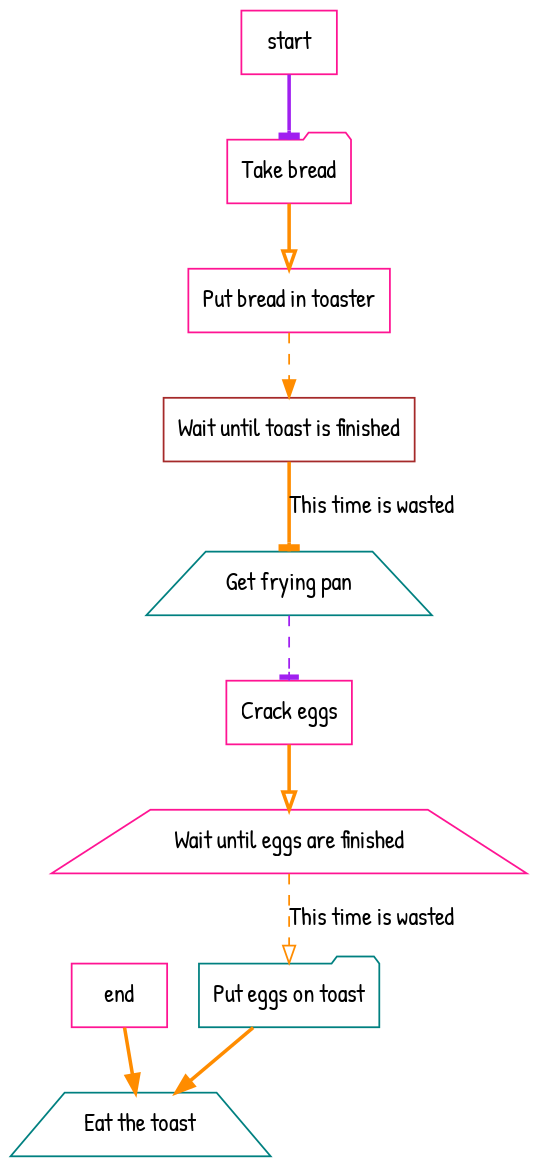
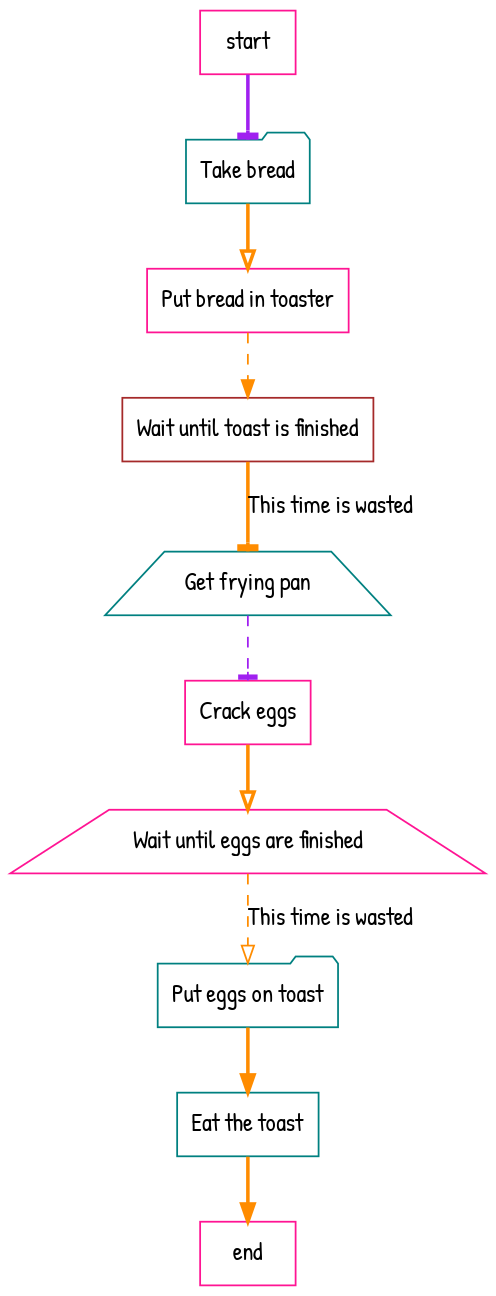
node "Take bread": color deeppink -> teal
edge "end" -> "Eat the toast": reversed
node "Eat the toast": shape trapezium -> box
